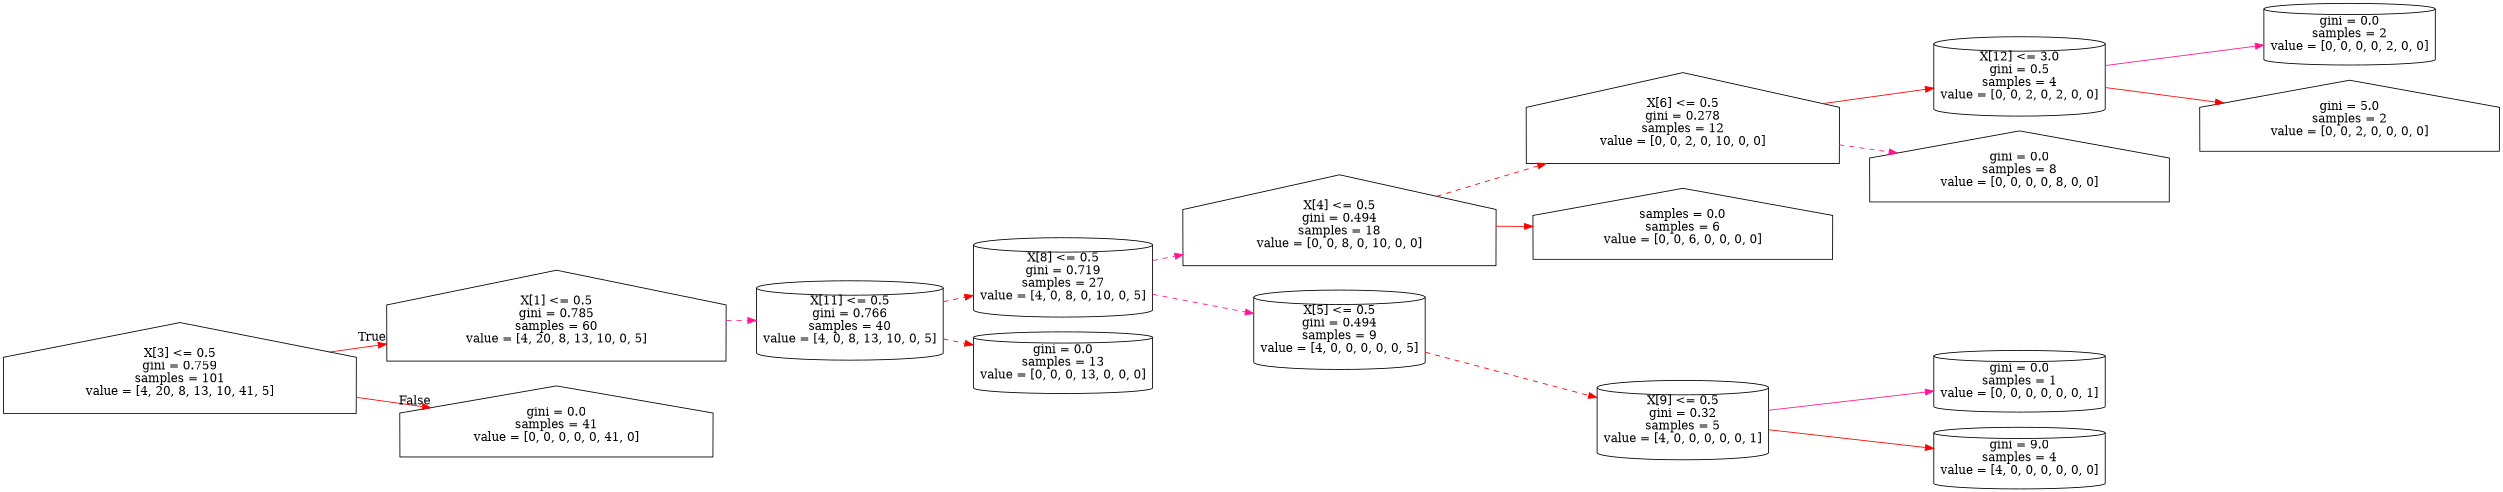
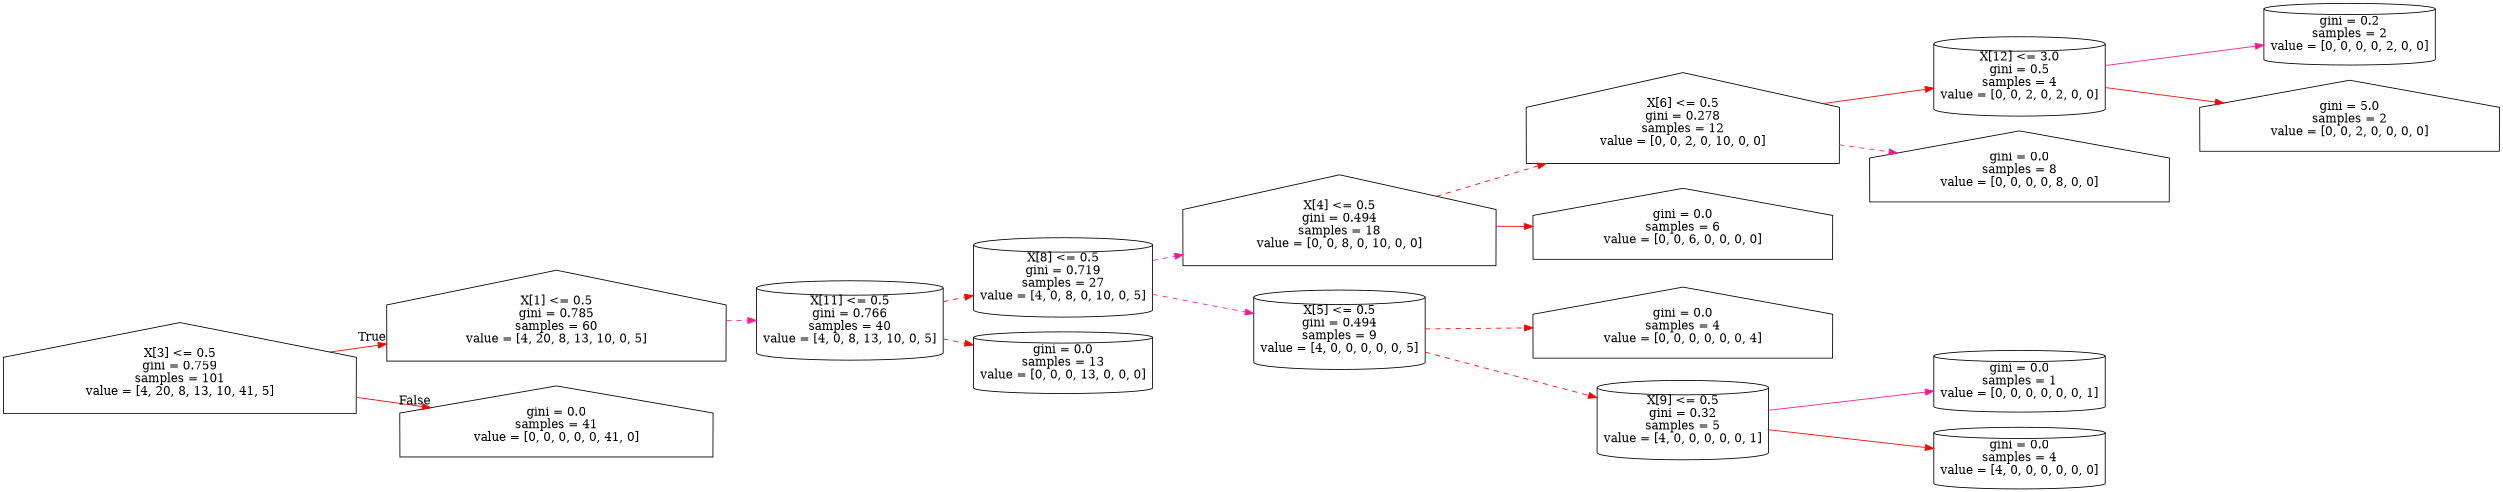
node "gini = 0.0 samples = 2 value = [0, 0, 0, 0, 2, 0, 0]": label "gini = 0.0 samples = 2 value = [0, 0, 0, 0, 2, 0, 0]" -> "gini = 0.2 samples = 2 value = [0, 0, 0, 0, 2, 0, 0]"
node "samples = 0.0 samples = 6 value = [0, 0, 6, 0, 0, 0, 0]": label "samples = 0.0 samples = 6 value = [0, 0, 6, 0, 0, 0, 0]" -> "gini = 0.0 samples = 6 value = [0, 0, 6, 0, 0, 0, 0]"
node "gini = 0.0 samples = 4 value = [0, 0, 0, 0, 0, 0, 4]": added
node "gini = 9.0 samples = 4 value = [4, 0, 0, 0, 0, 0, 0]": label "gini = 9.0 samples = 4 value = [4, 0, 0, 0, 0, 0, 0]" -> "gini = 0.0 samples = 4 value = [4, 0, 0, 0, 0, 0, 0]"
